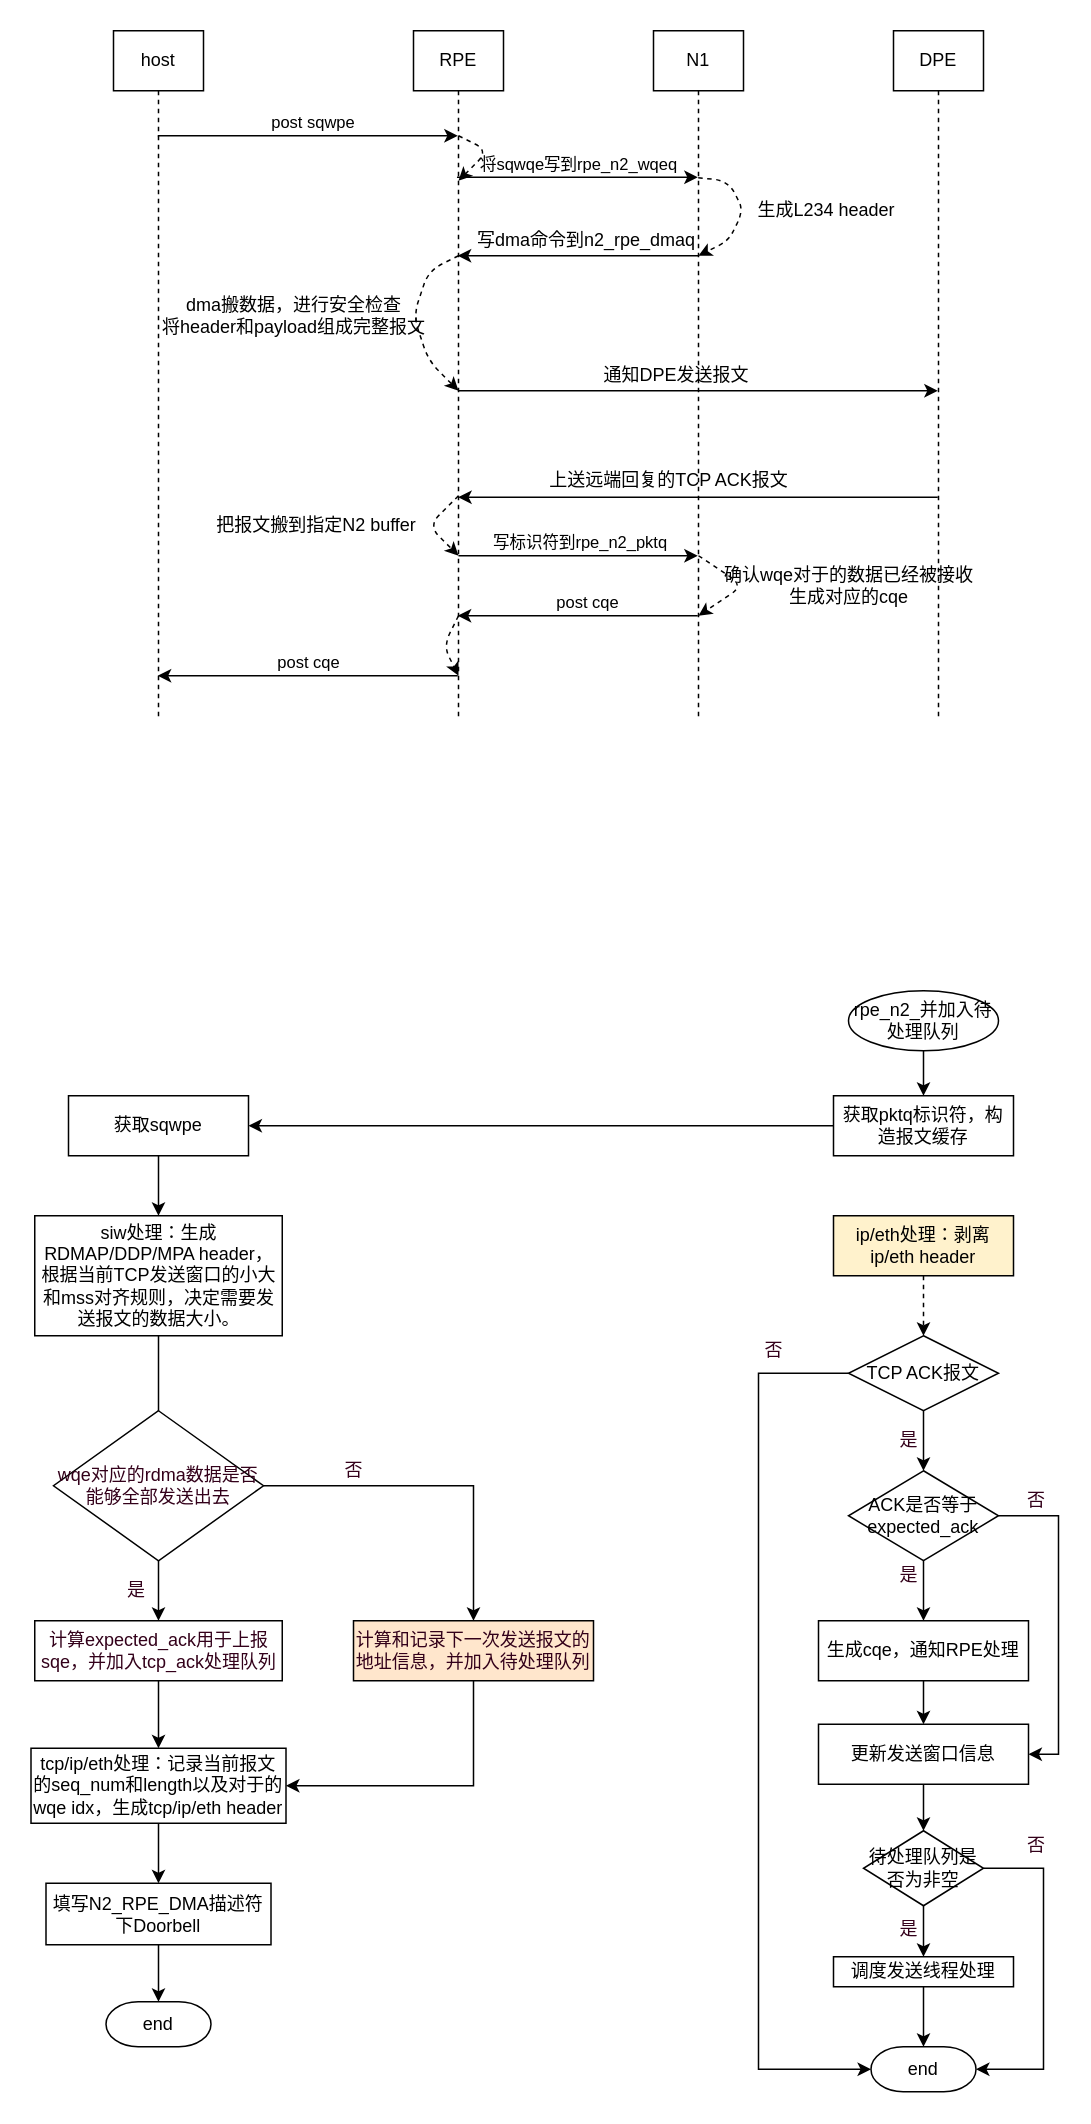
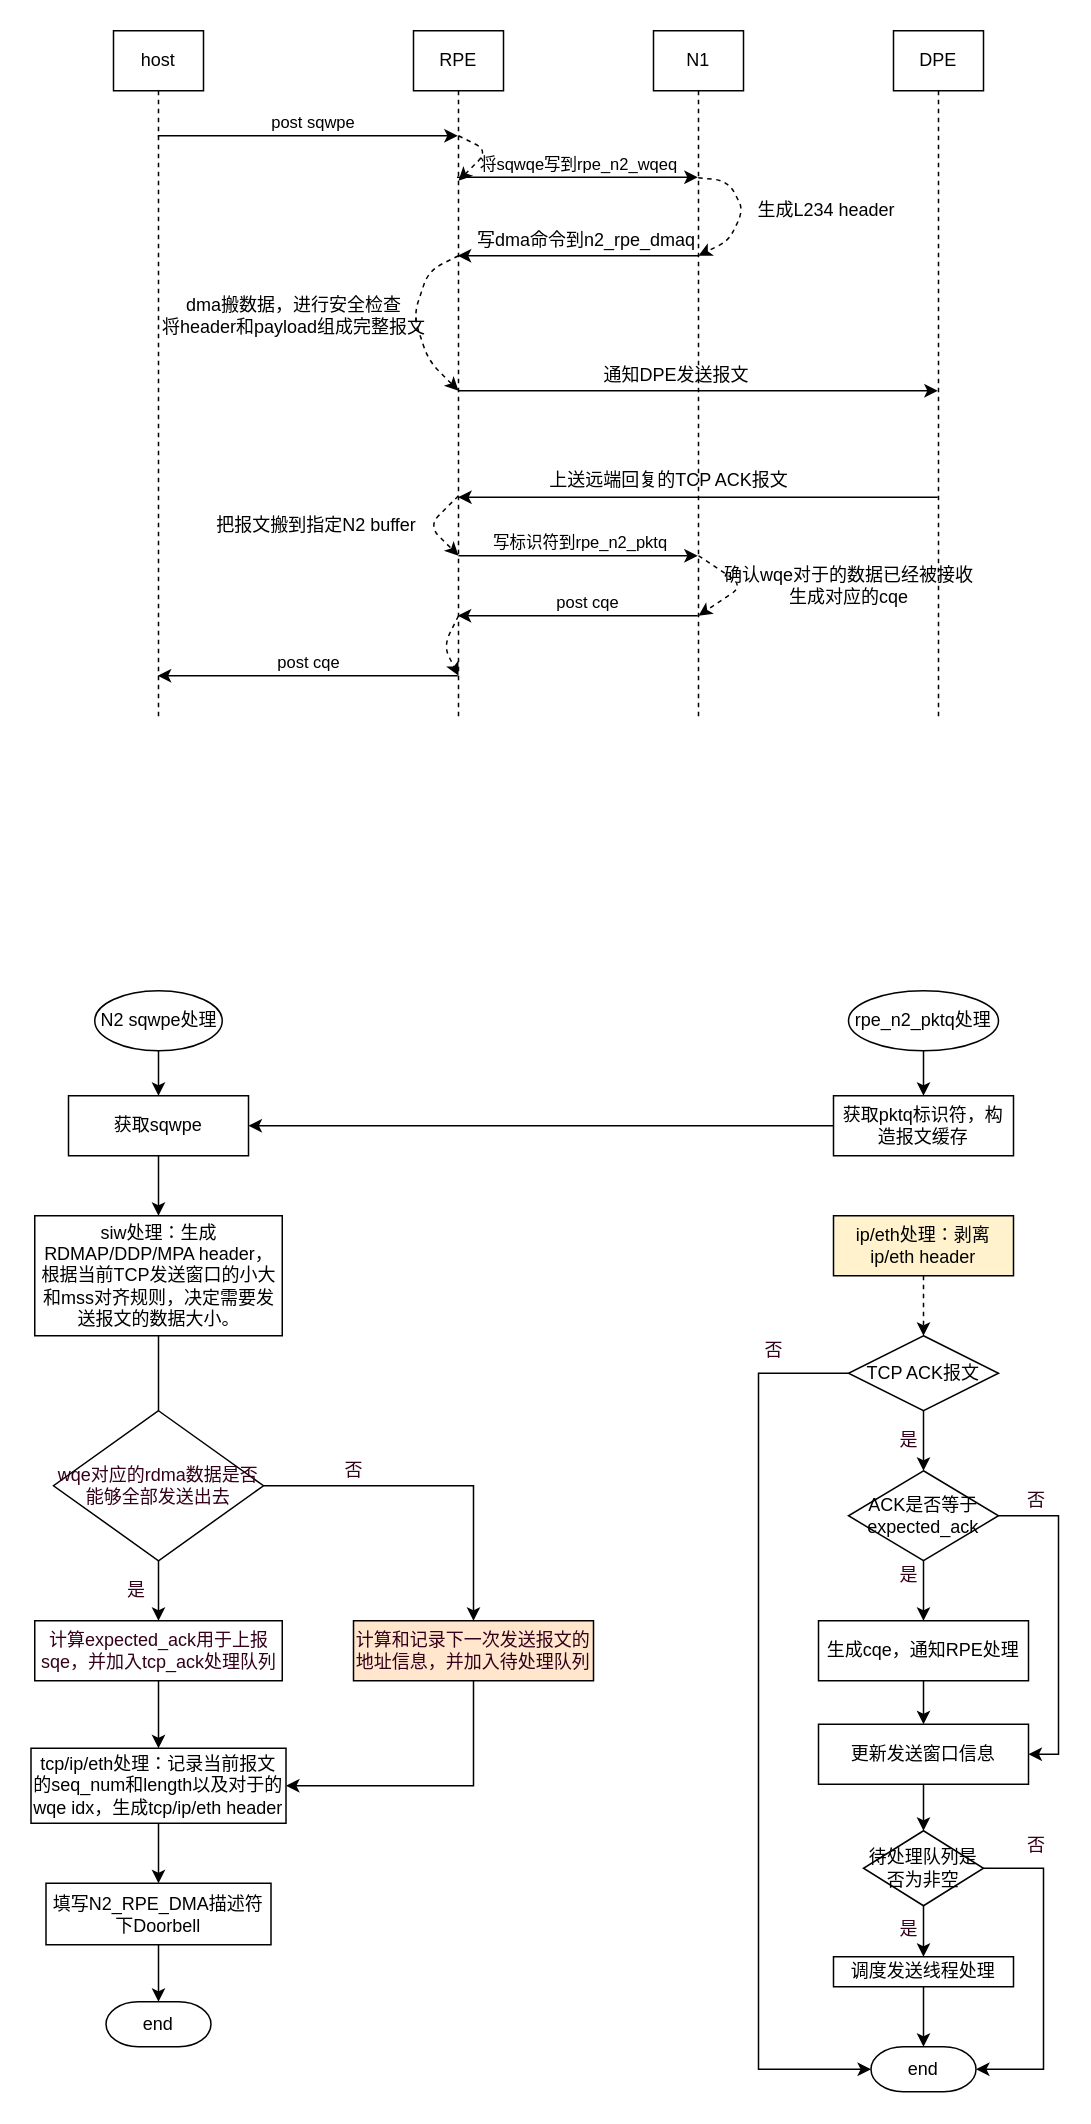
node "N2 sqwpe处理": added
node "rpe_n2_并加入待处理队列": label "rpe_n2_并加入待处理队列" -> "rpe_n2_pktq处理"
edge "N2 sqwpe处理" -> "获取sqwpe": added
